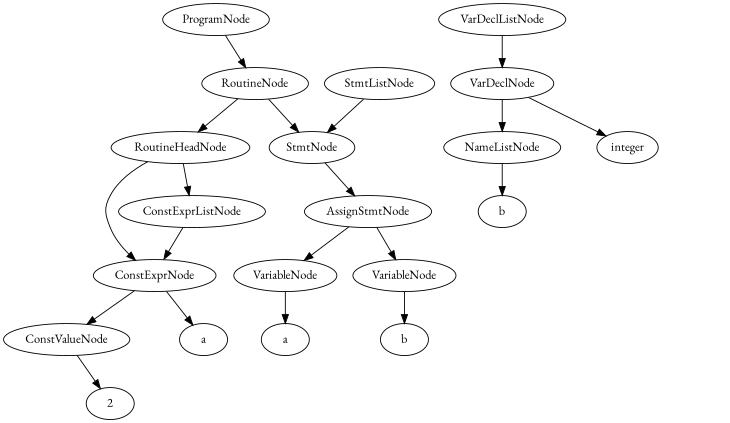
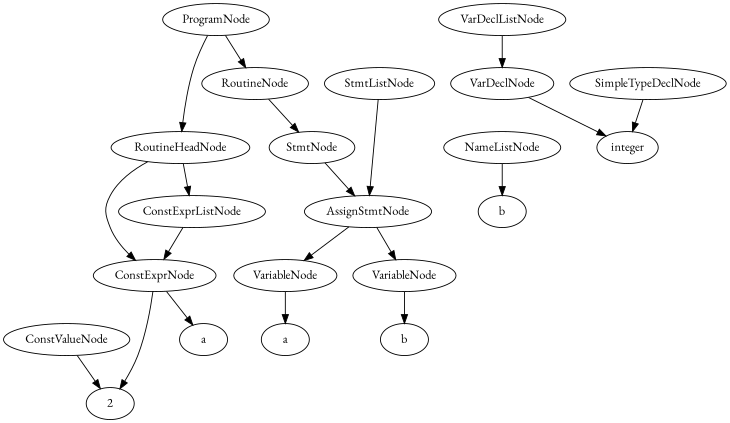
node "SimpleTypeDeclNode": added
edge "VarDeclNode" -> "NameListNode": removed
edge "RoutineNode" -> "RoutineHeadNode": now "ProgramNode" -> "RoutineHeadNode"
edge "StmtListNode" -> "StmtNode": now "StmtListNode" -> "AssignStmtNode"
edge "ConstExprNode" -> "ConstValueNode": now "ConstExprNode" -> "2"
